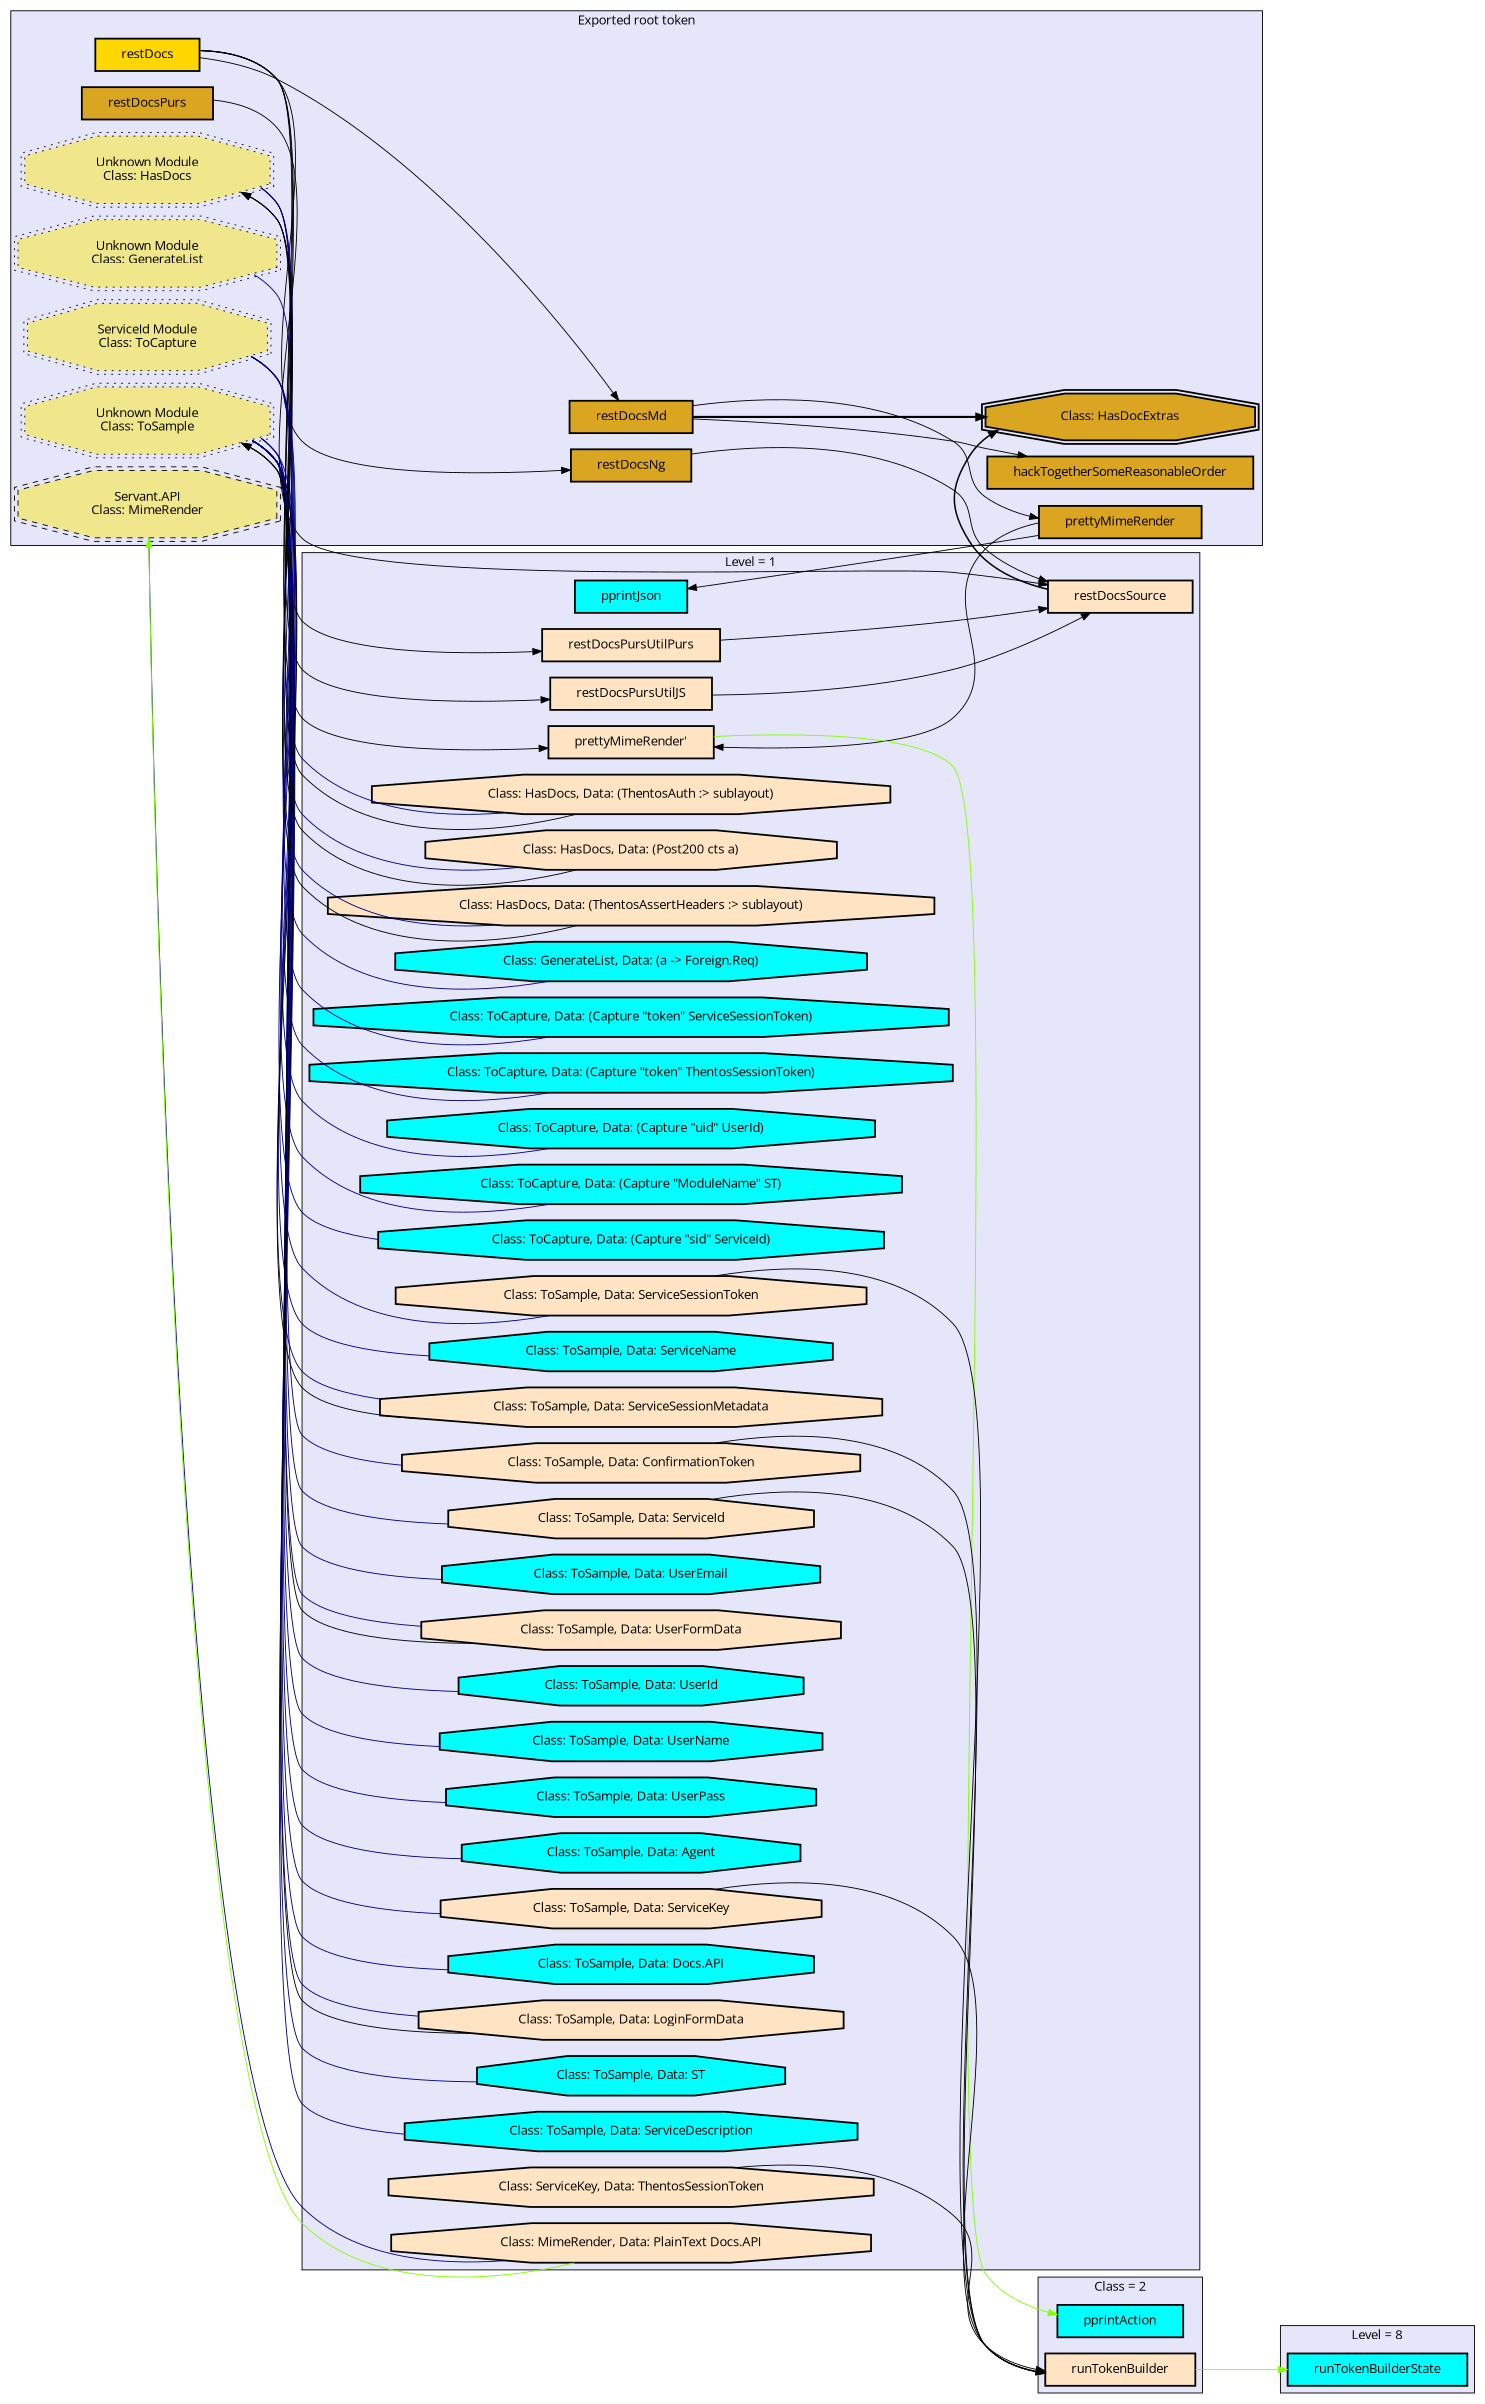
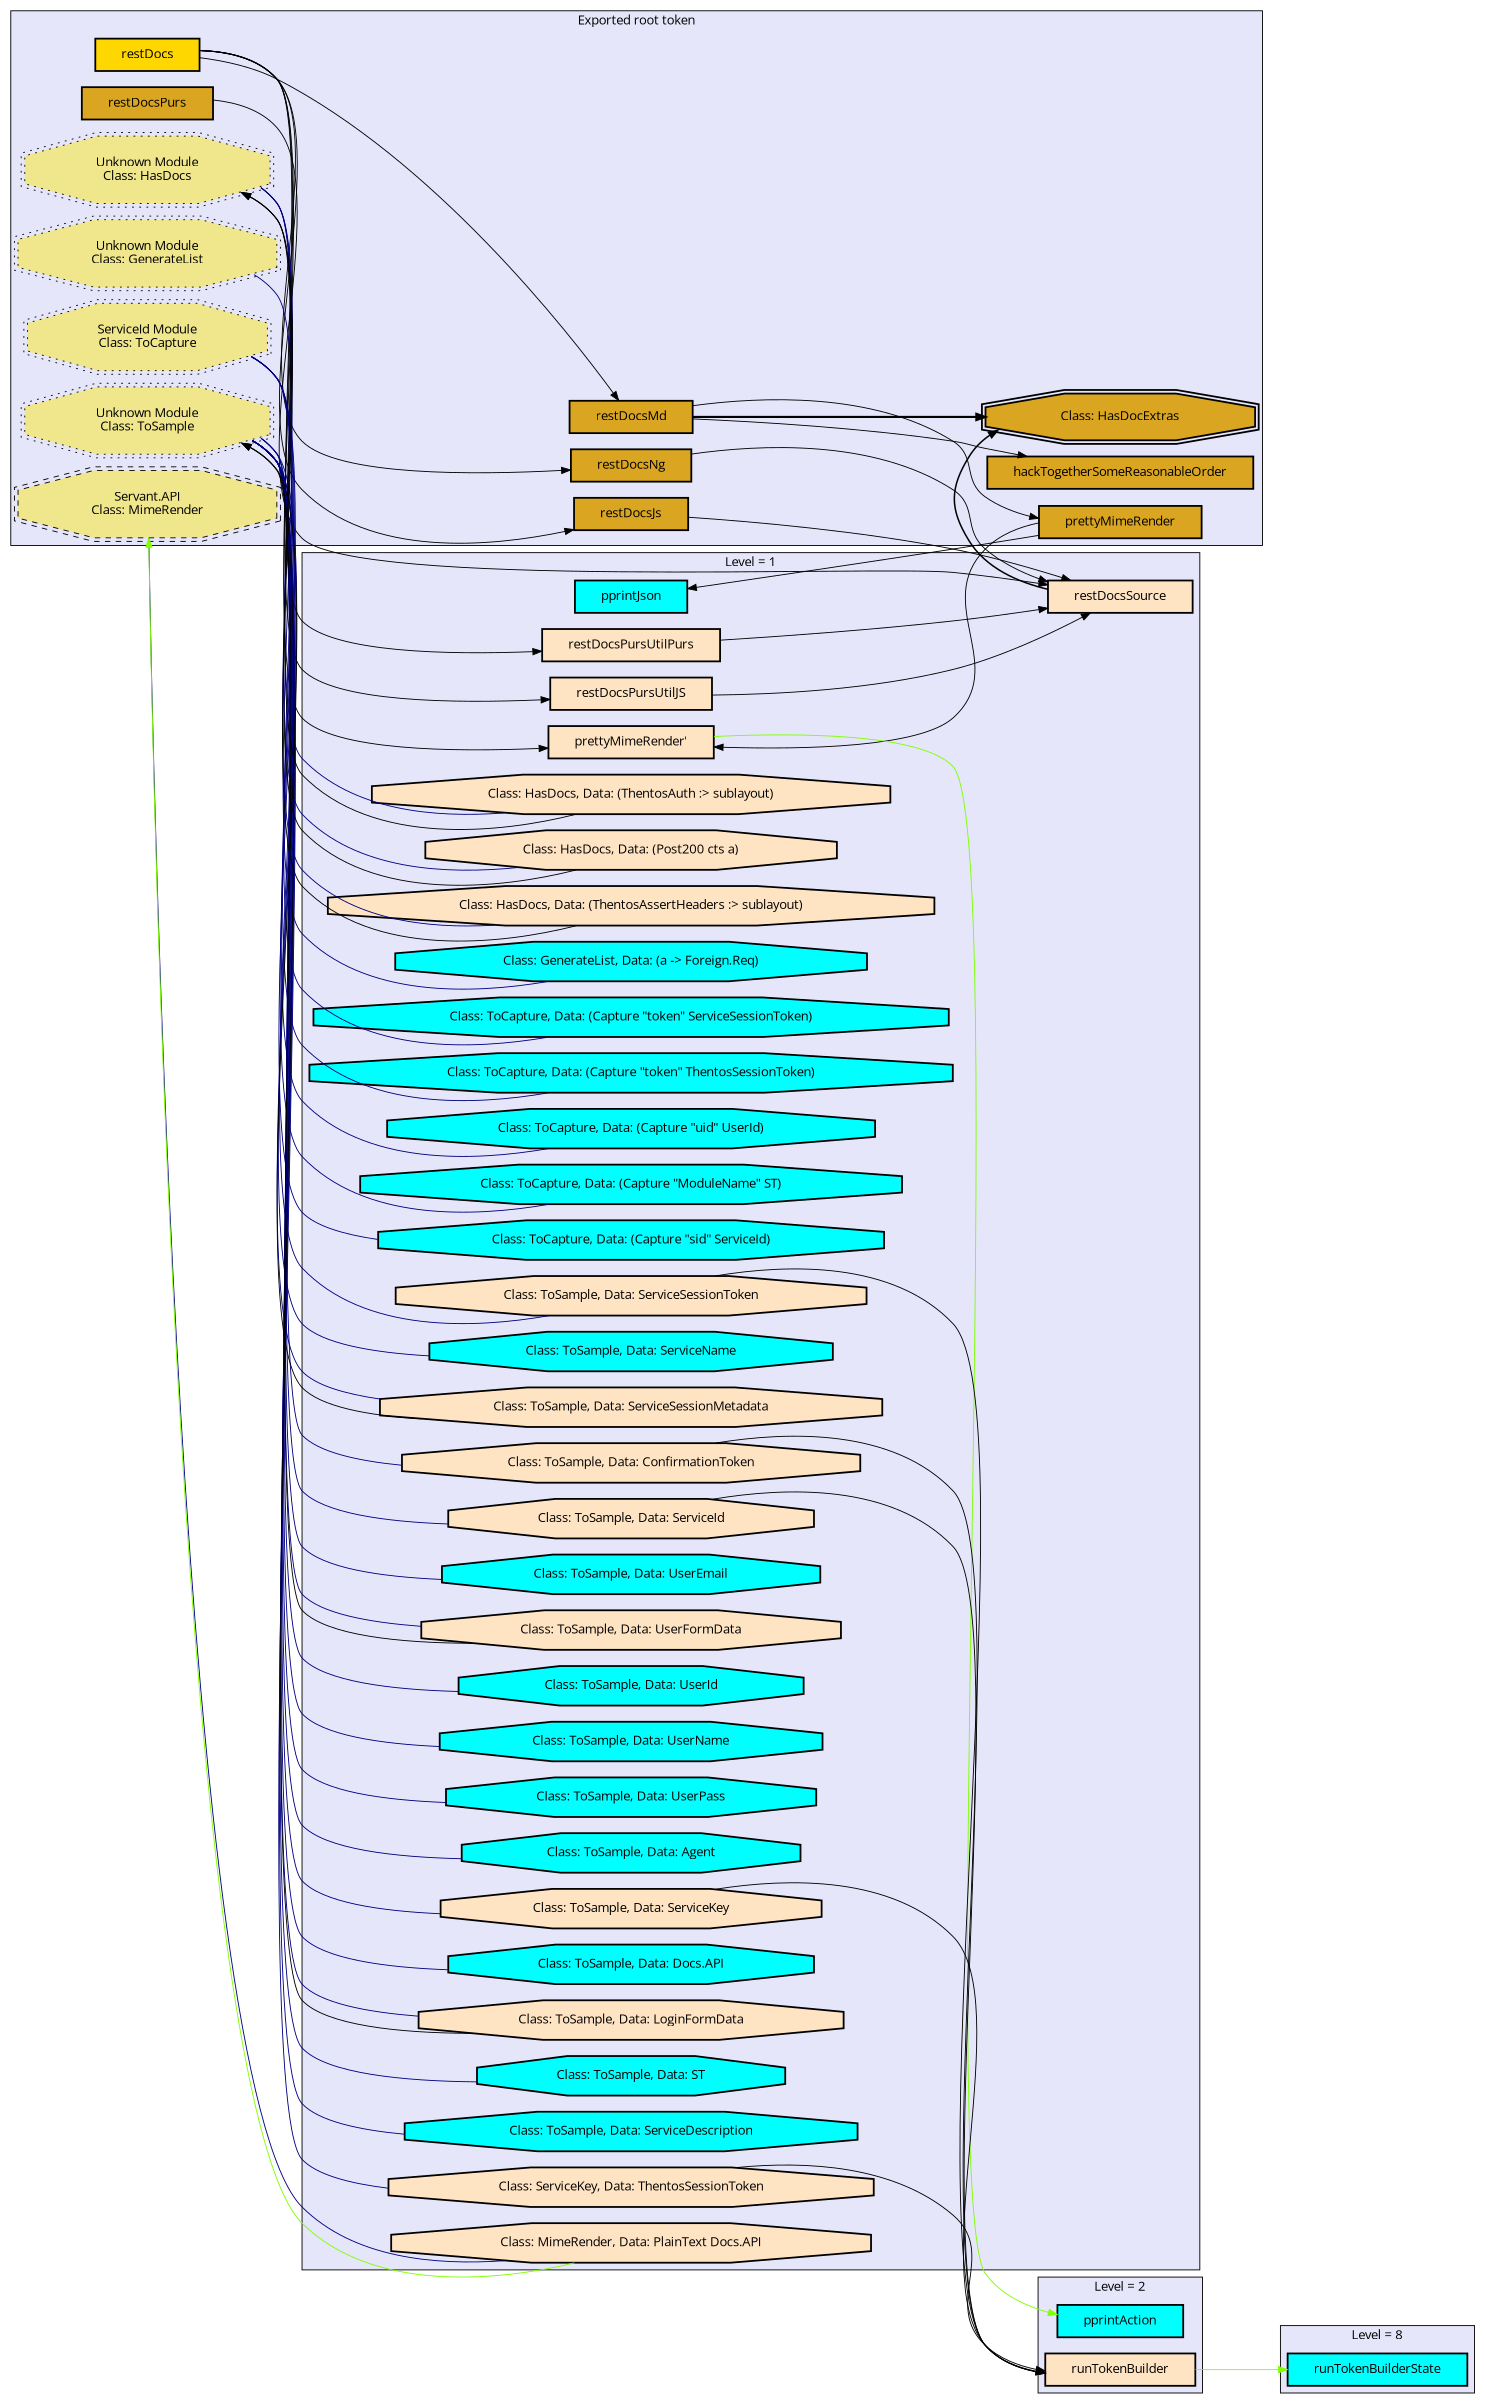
node "restDocsJs": added
edge "Unknown Module Class: ToSample" -- "Class: ServiceKey, Data: ThentosSessionToken": added
cluster "Class = 2": label "Class = 2" -> "Level = 2"
